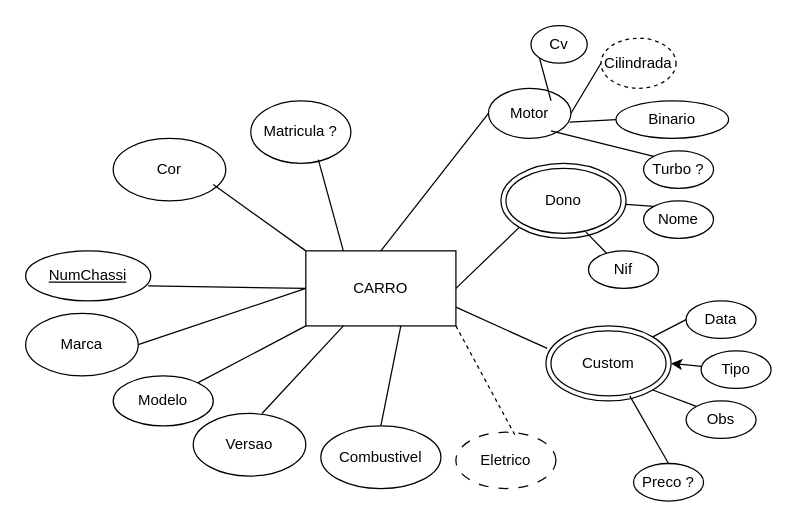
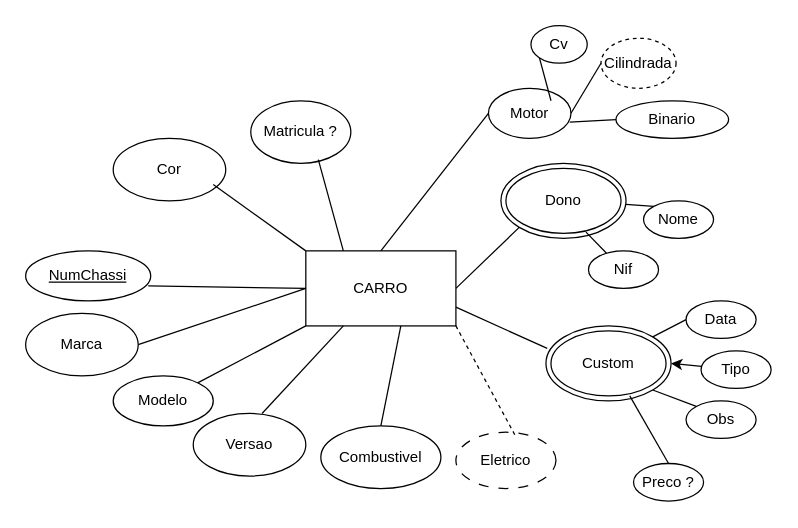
edge "Motor" -- "Turbo ?": removed
node "Turbo ?": removed
